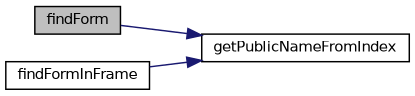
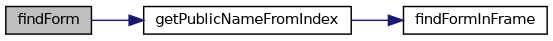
edge "findFormInFrame" -> "getPublicNameFromIndex": reversed
